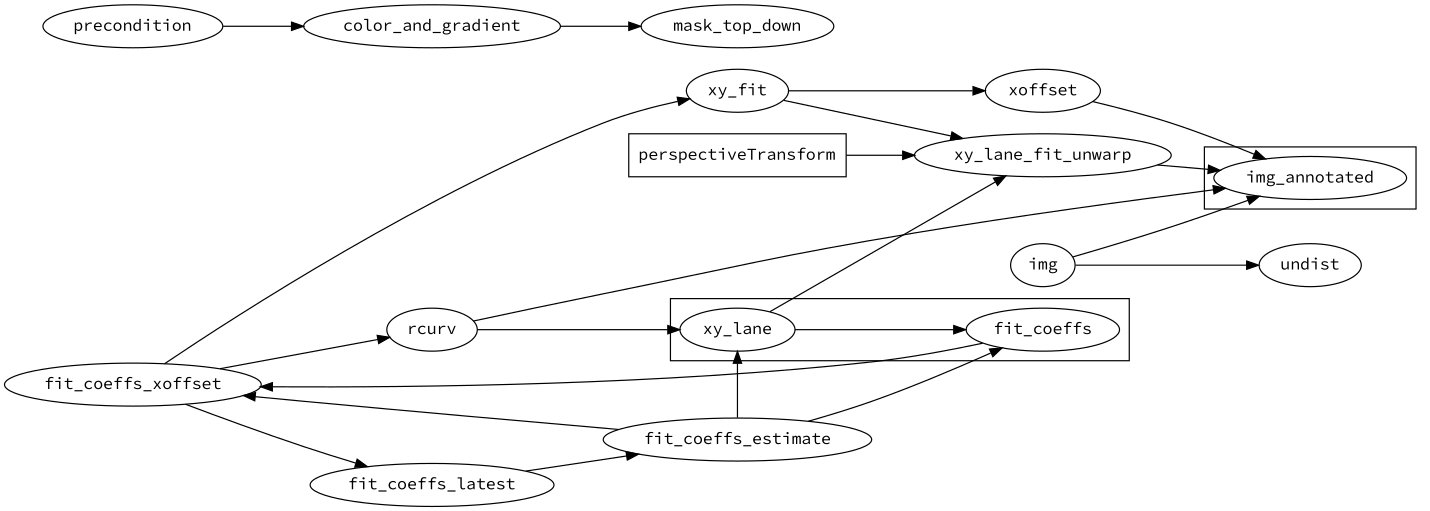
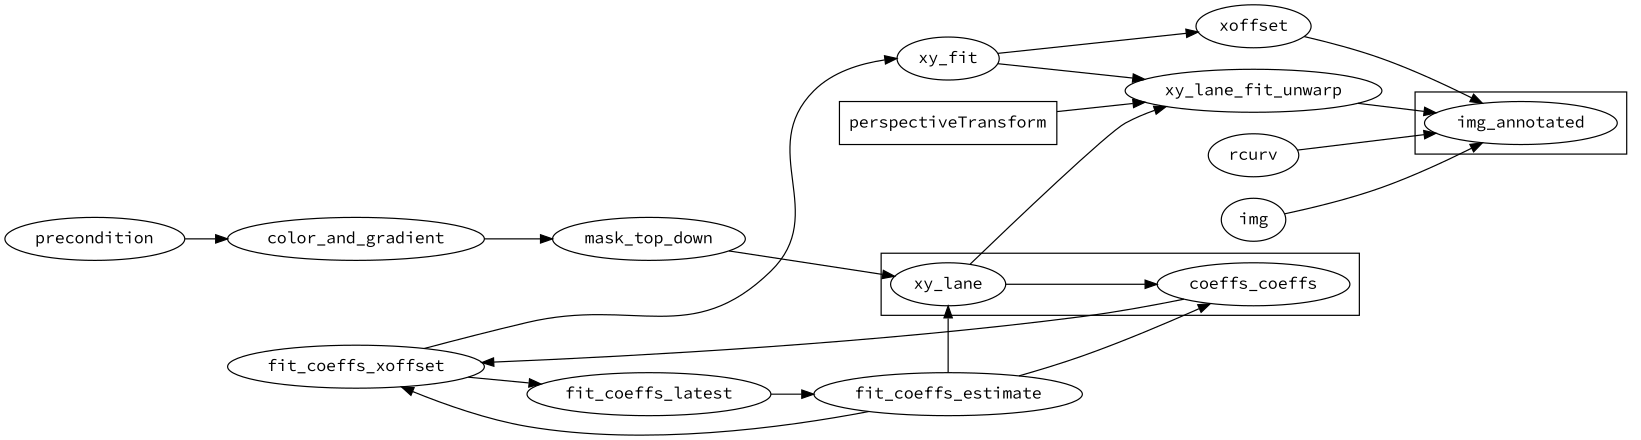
node "undist": removed
edge "rcurv" -> "xy_lane": now "mask_top_down" -> "xy_lane"
node "fit_coeffs": label "fit_coeffs" -> "coeffs_coeffs"
edge "fit_coeffs_xoffset" -> "rcurv": removed
